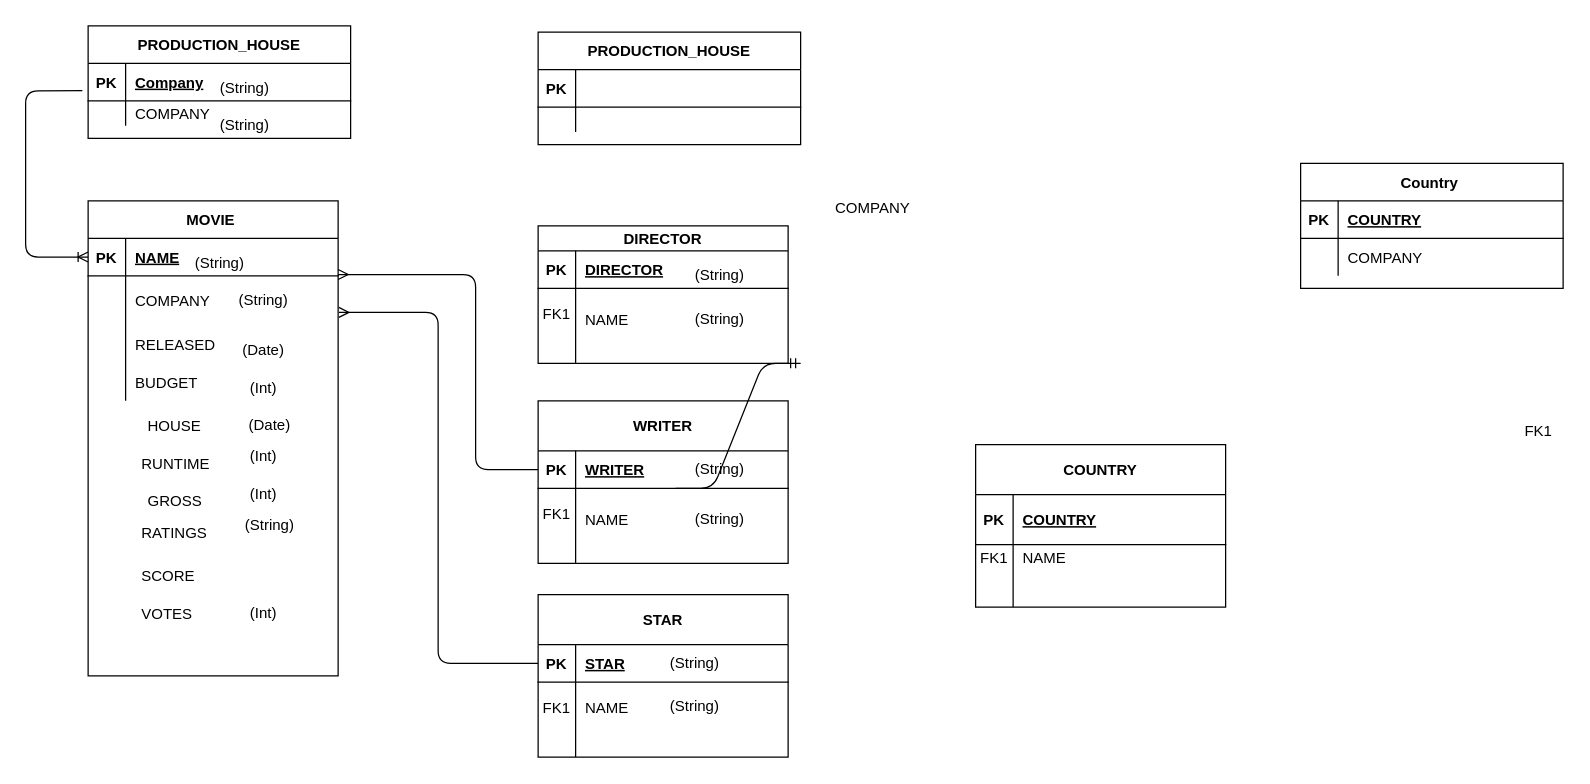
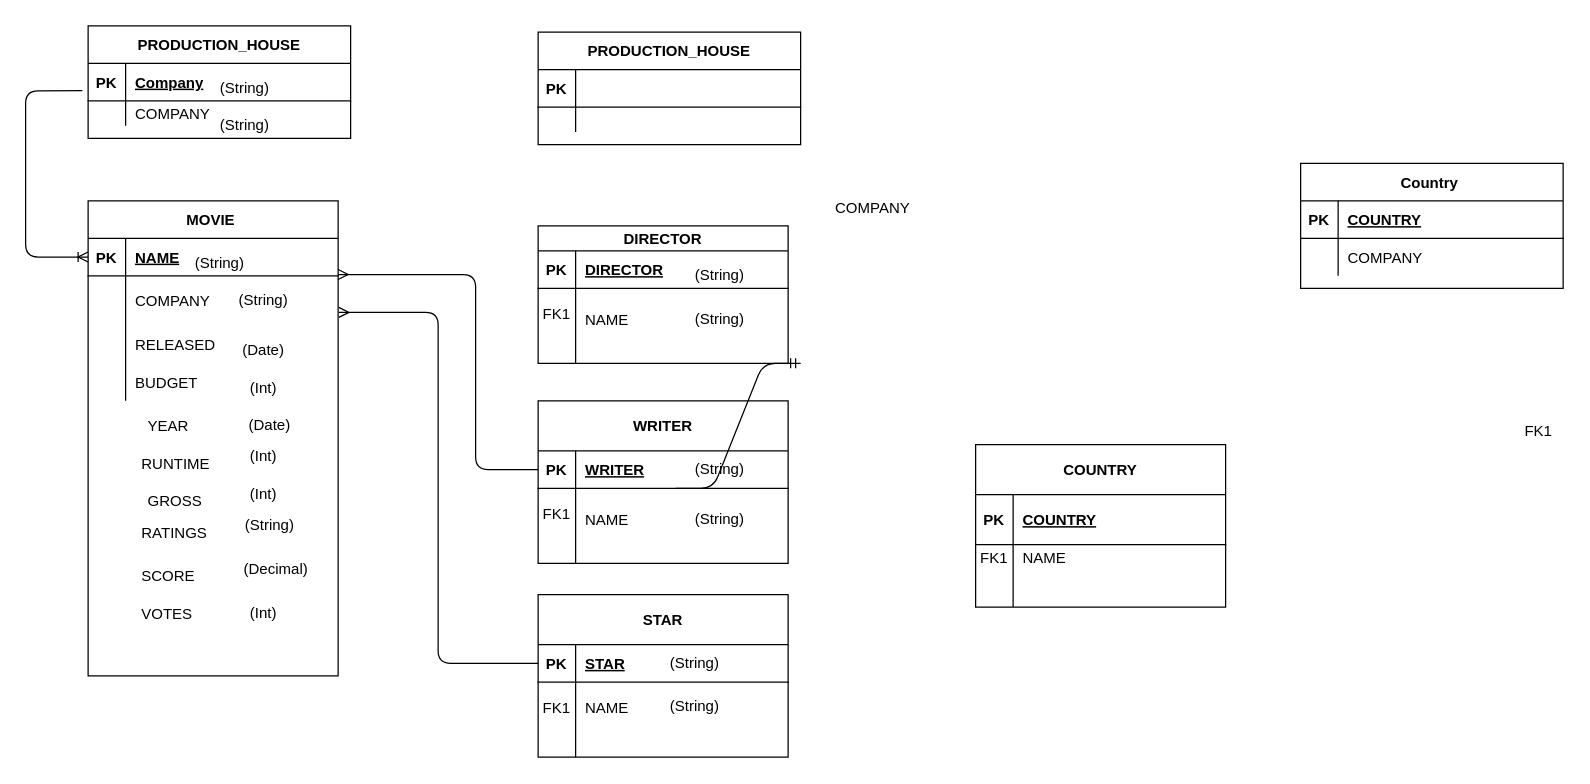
node "HOUSE": label "HOUSE" -> "YEAR"
node "(Decimal)": added
